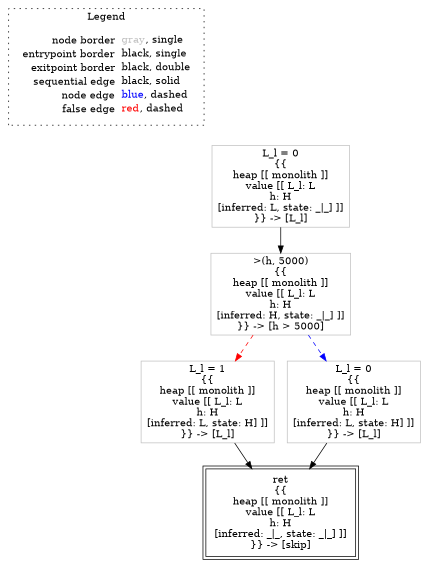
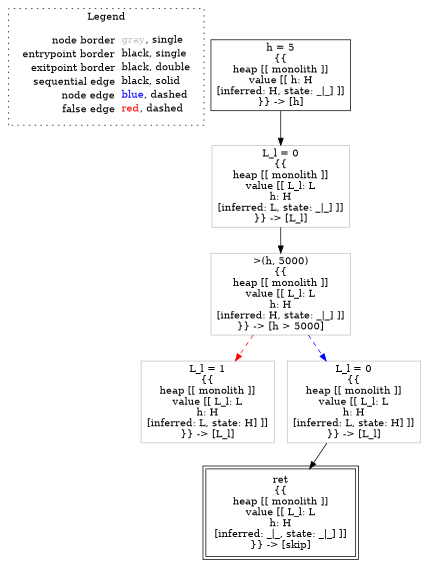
node "h = 5": added
edge "L_l = 1" -> "ret": removed
